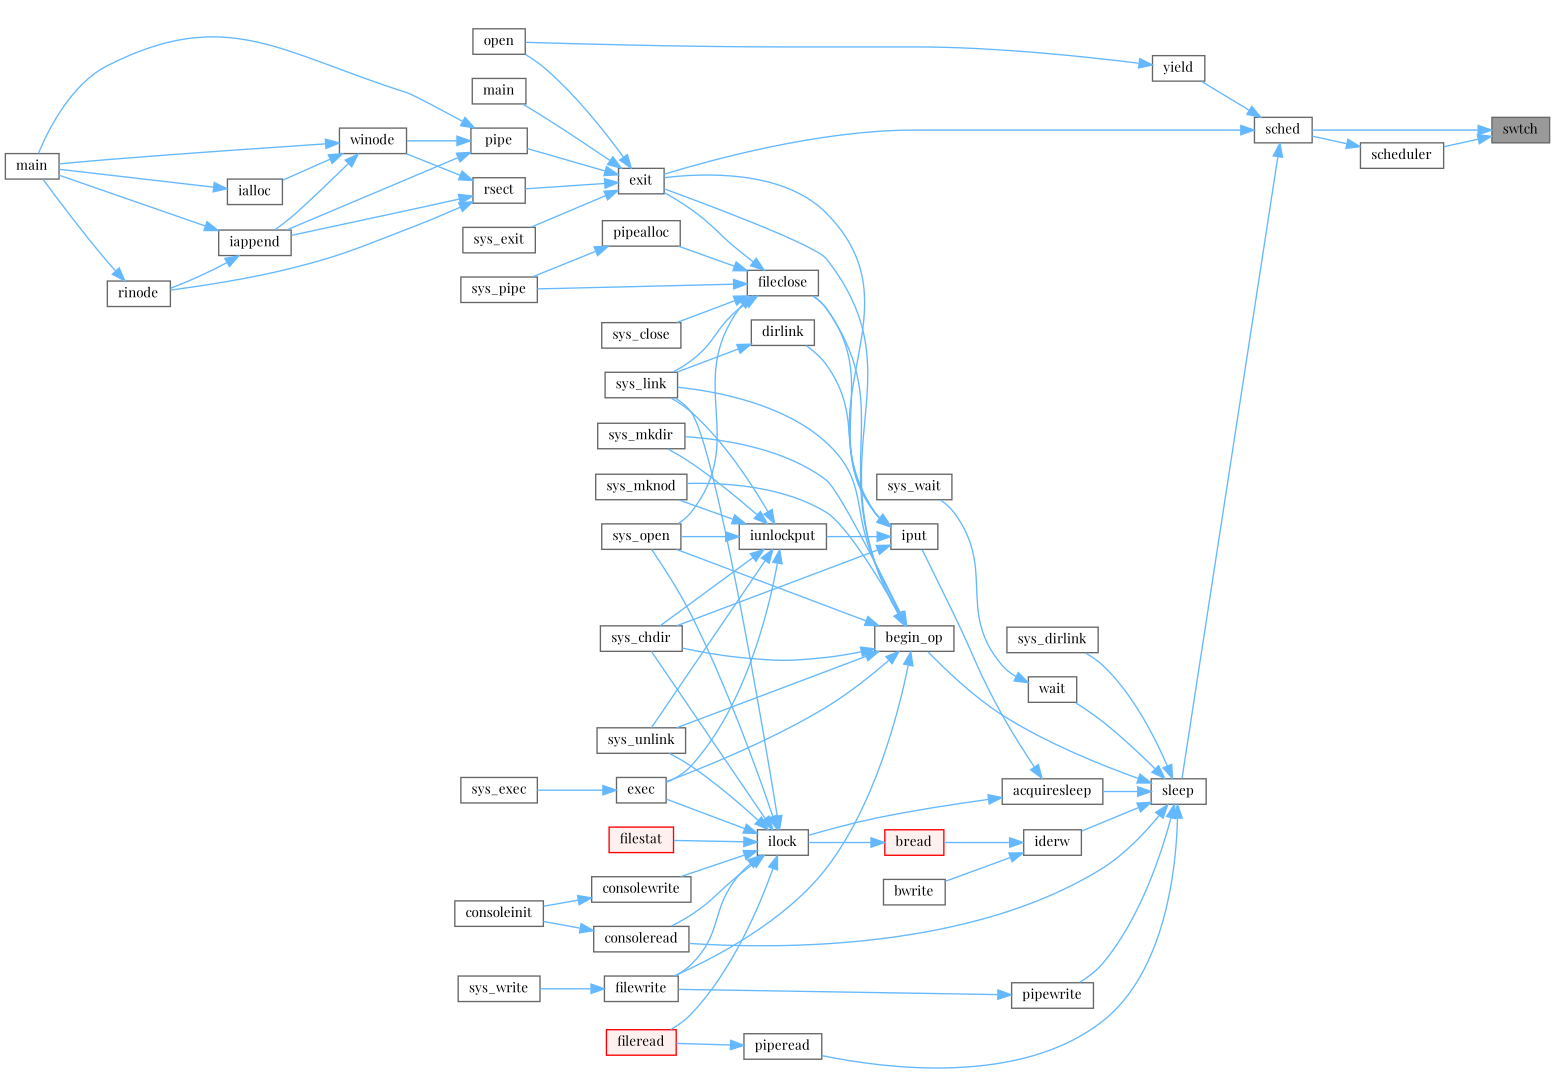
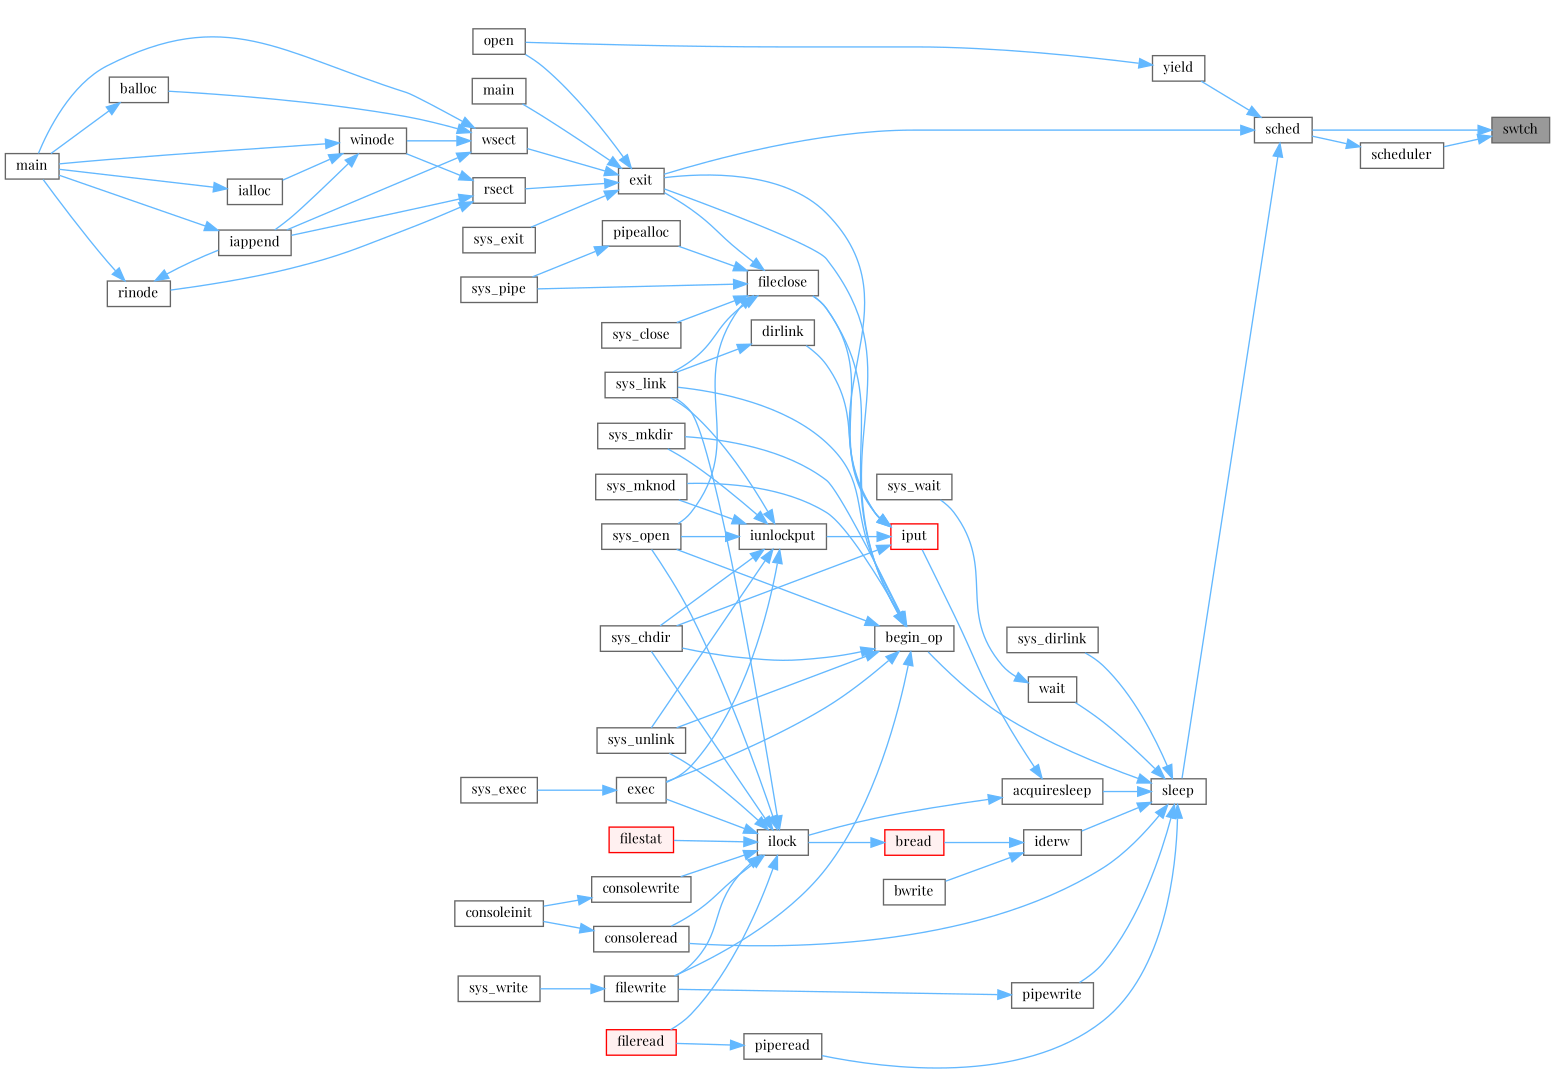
node "balloc": added
node "pipe": label "pipe" -> "wsect"
edge "rinode" -> "iappend": reversed
node "iput": color grey40 -> red
